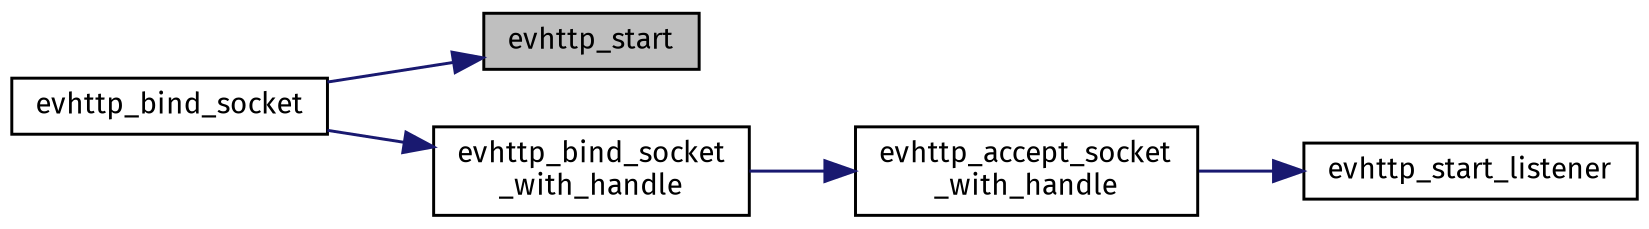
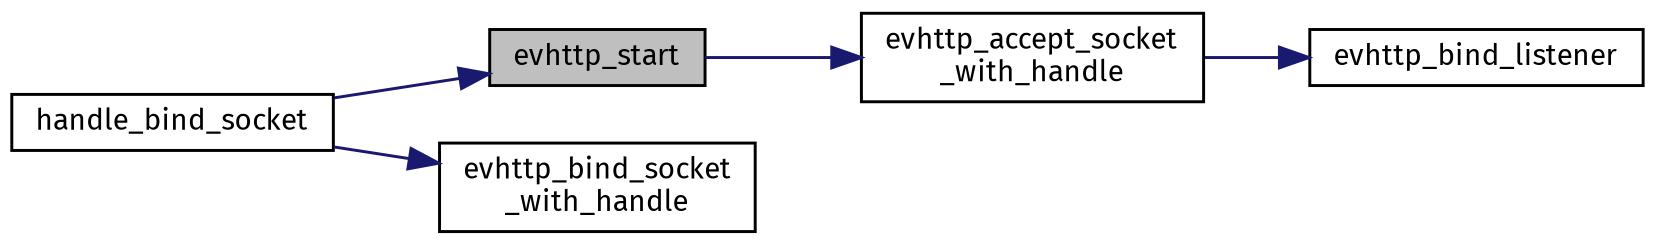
node "evhttp_bind_socket": label "evhttp_bind_socket" -> "handle_bind_socket"
edge "evhttp_bind_socket _with_handle" -> "evhttp_accept_socket _with_handle": now "evhttp_start" -> "evhttp_accept_socket _with_handle"
node "evhttp_start_listener": label "evhttp_start_listener" -> "evhttp_bind_listener"
